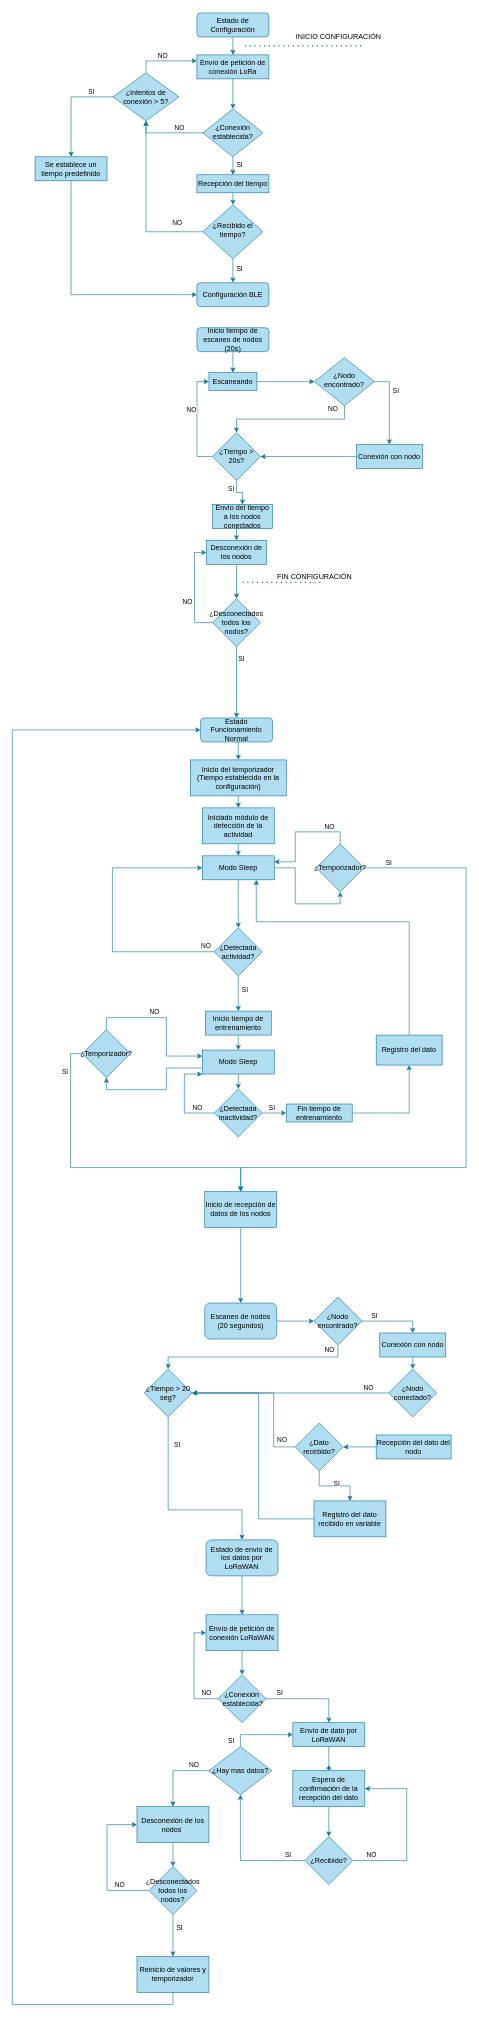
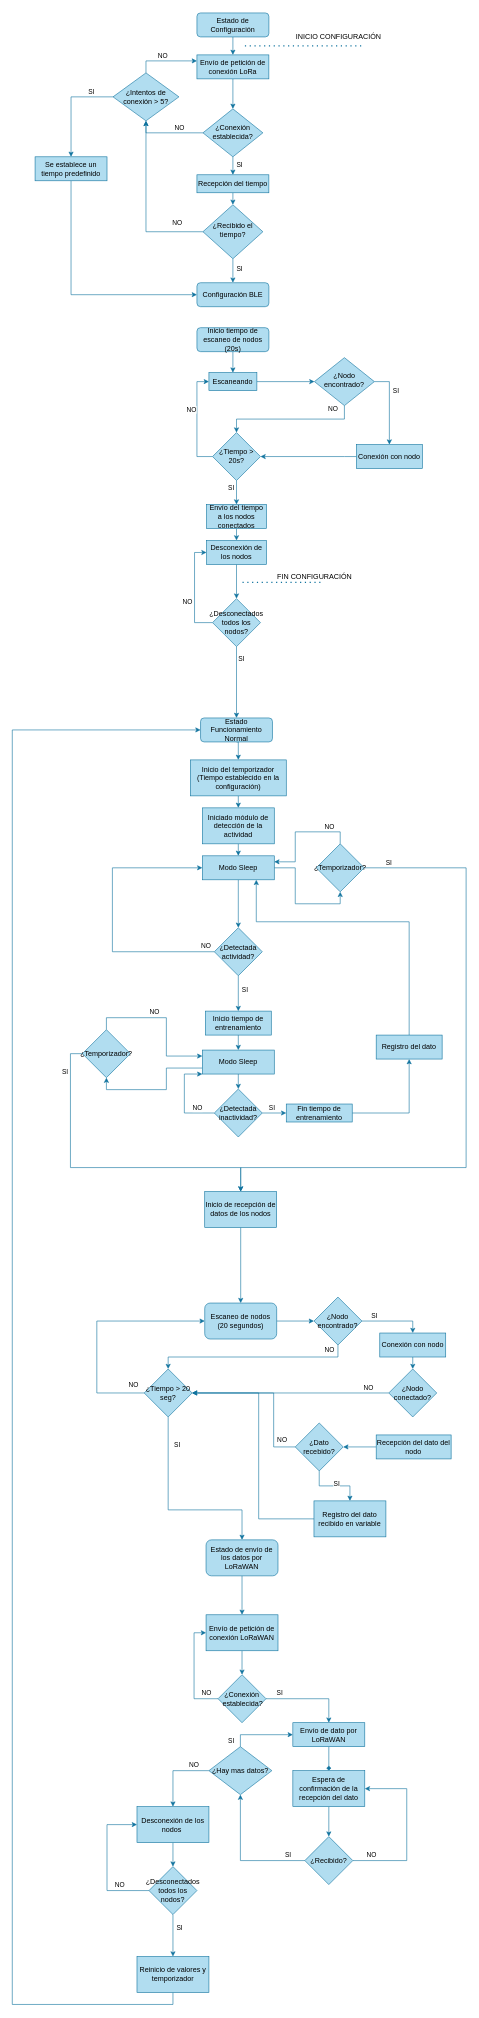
node "Envío del tiempo a los nodos conectados": moved (243, 516) -> (237, 516)
node "Registro del dato": size 66x30 -> 66x24
edge "¿Tiempo > 20 seg?" -> "Escaneo de nodos (20 segundos)": added, label "NO"
